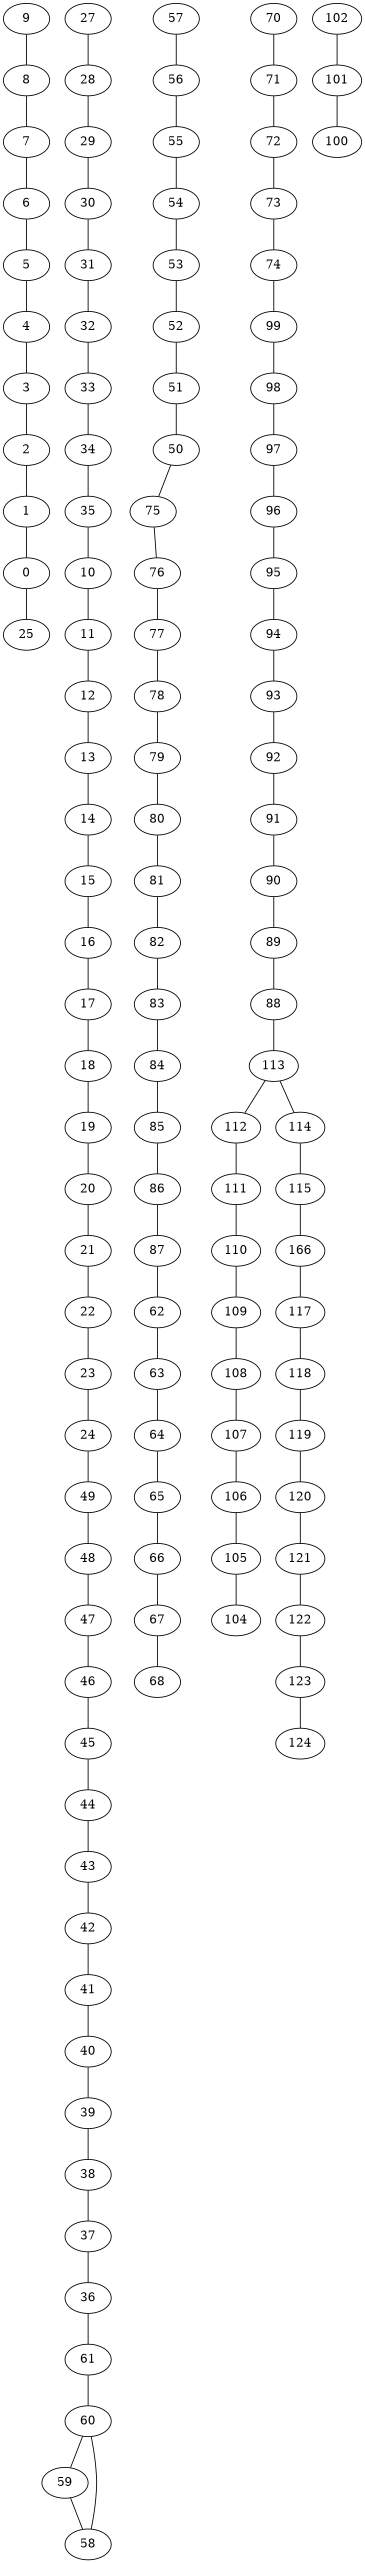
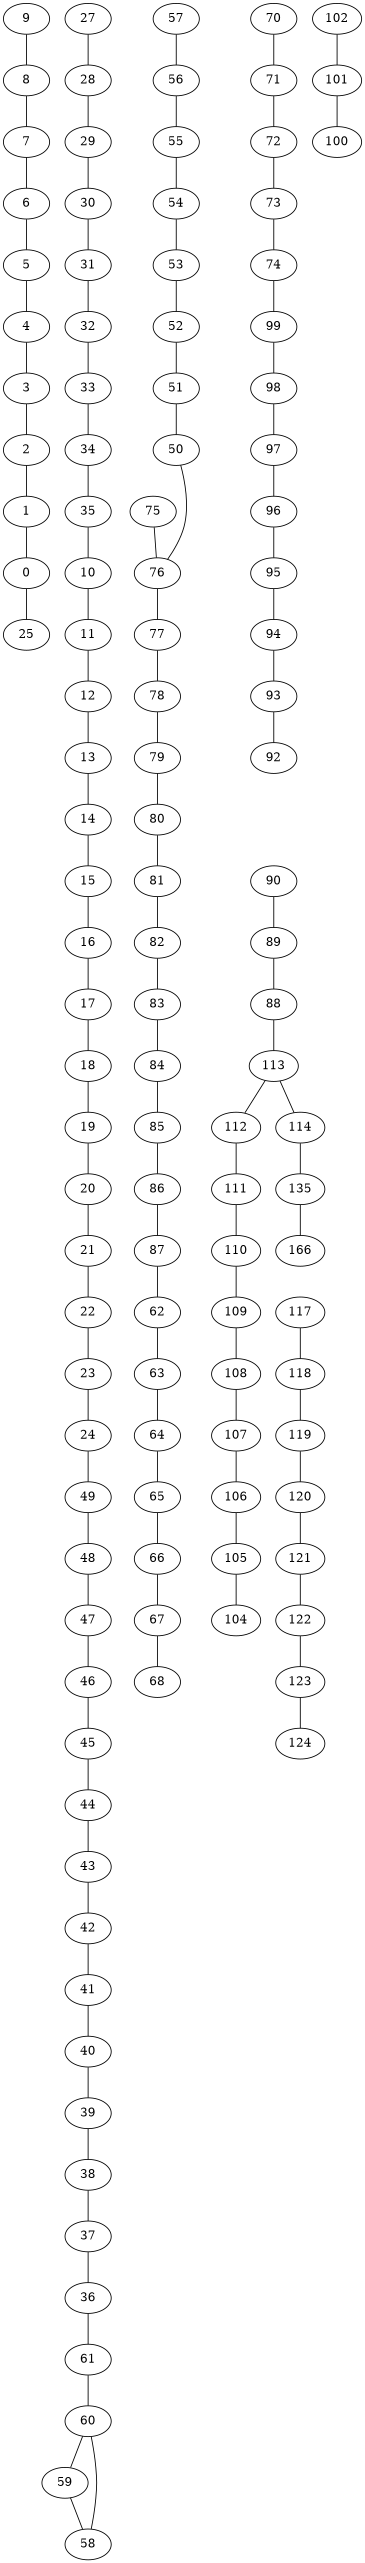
edge "50" -- "75": now "50" -- "76"
node "91": removed
node "115": label "115" -> "135"
edge "166" -- "117": removed
